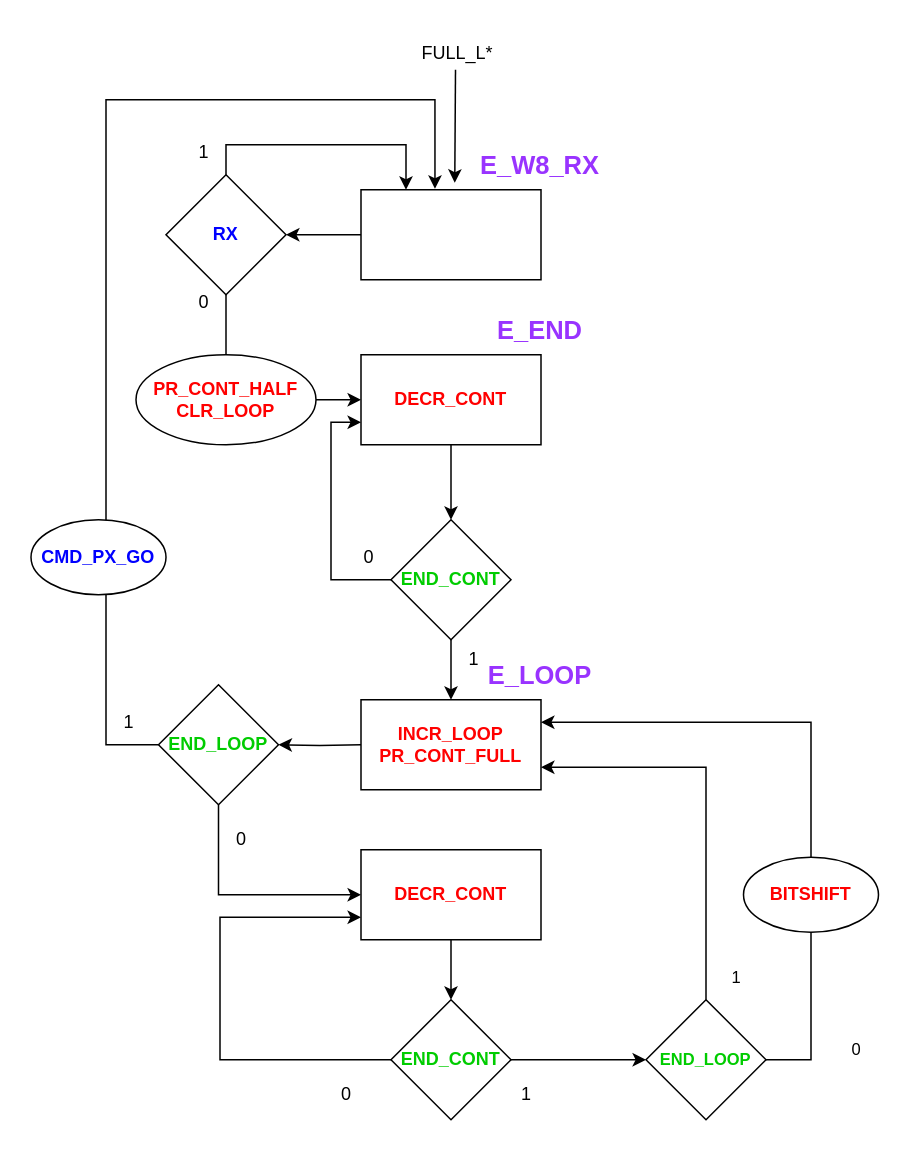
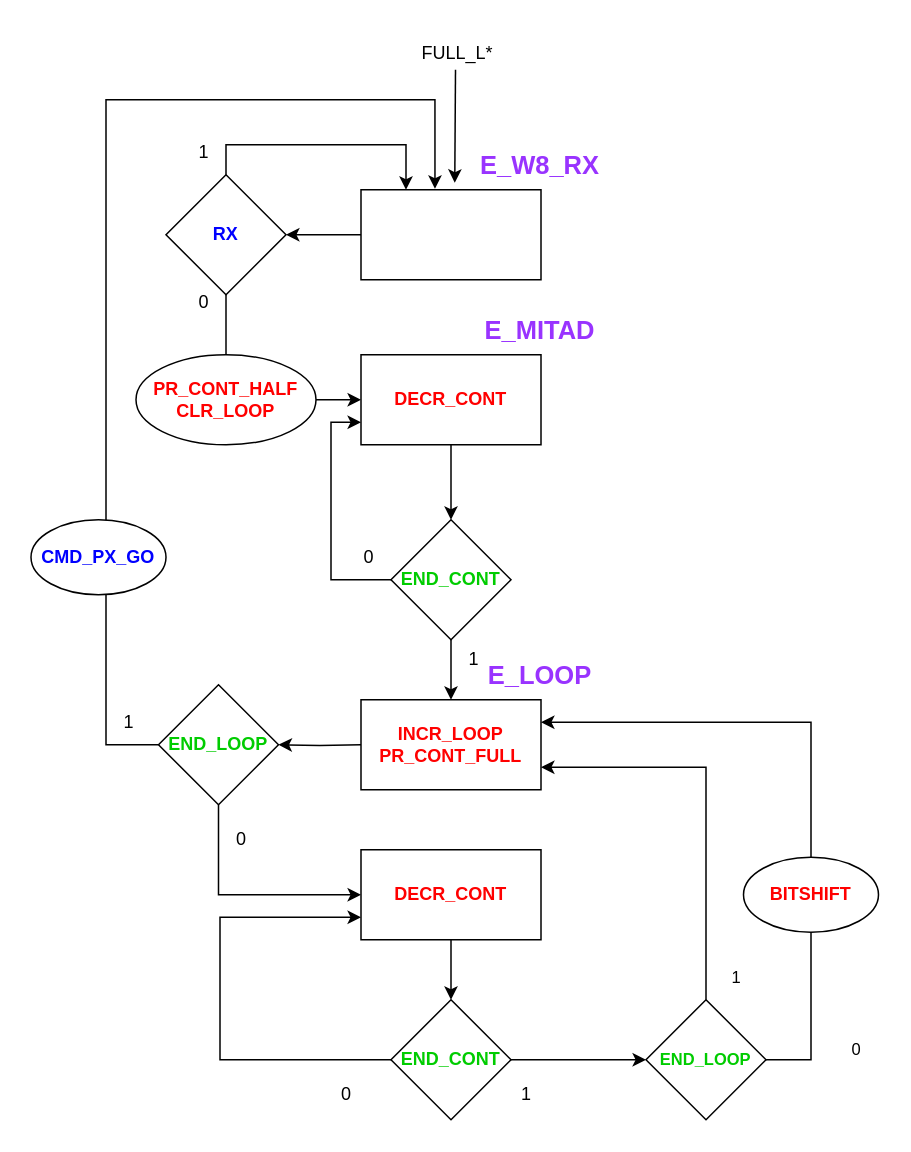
node "E_END": label "E_END" -> "E_MITAD"
